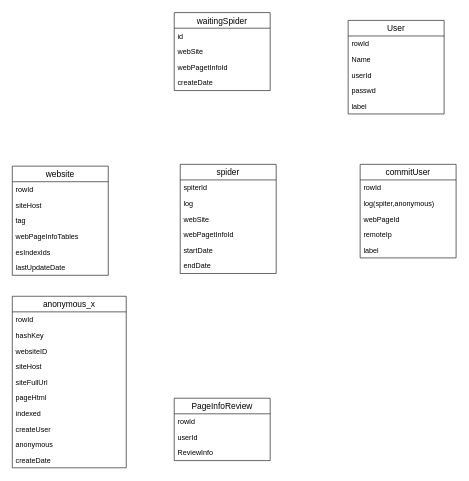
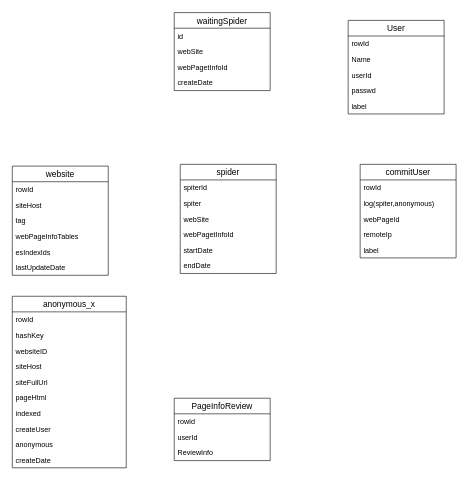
node "log": label "log" -> "spiter"
